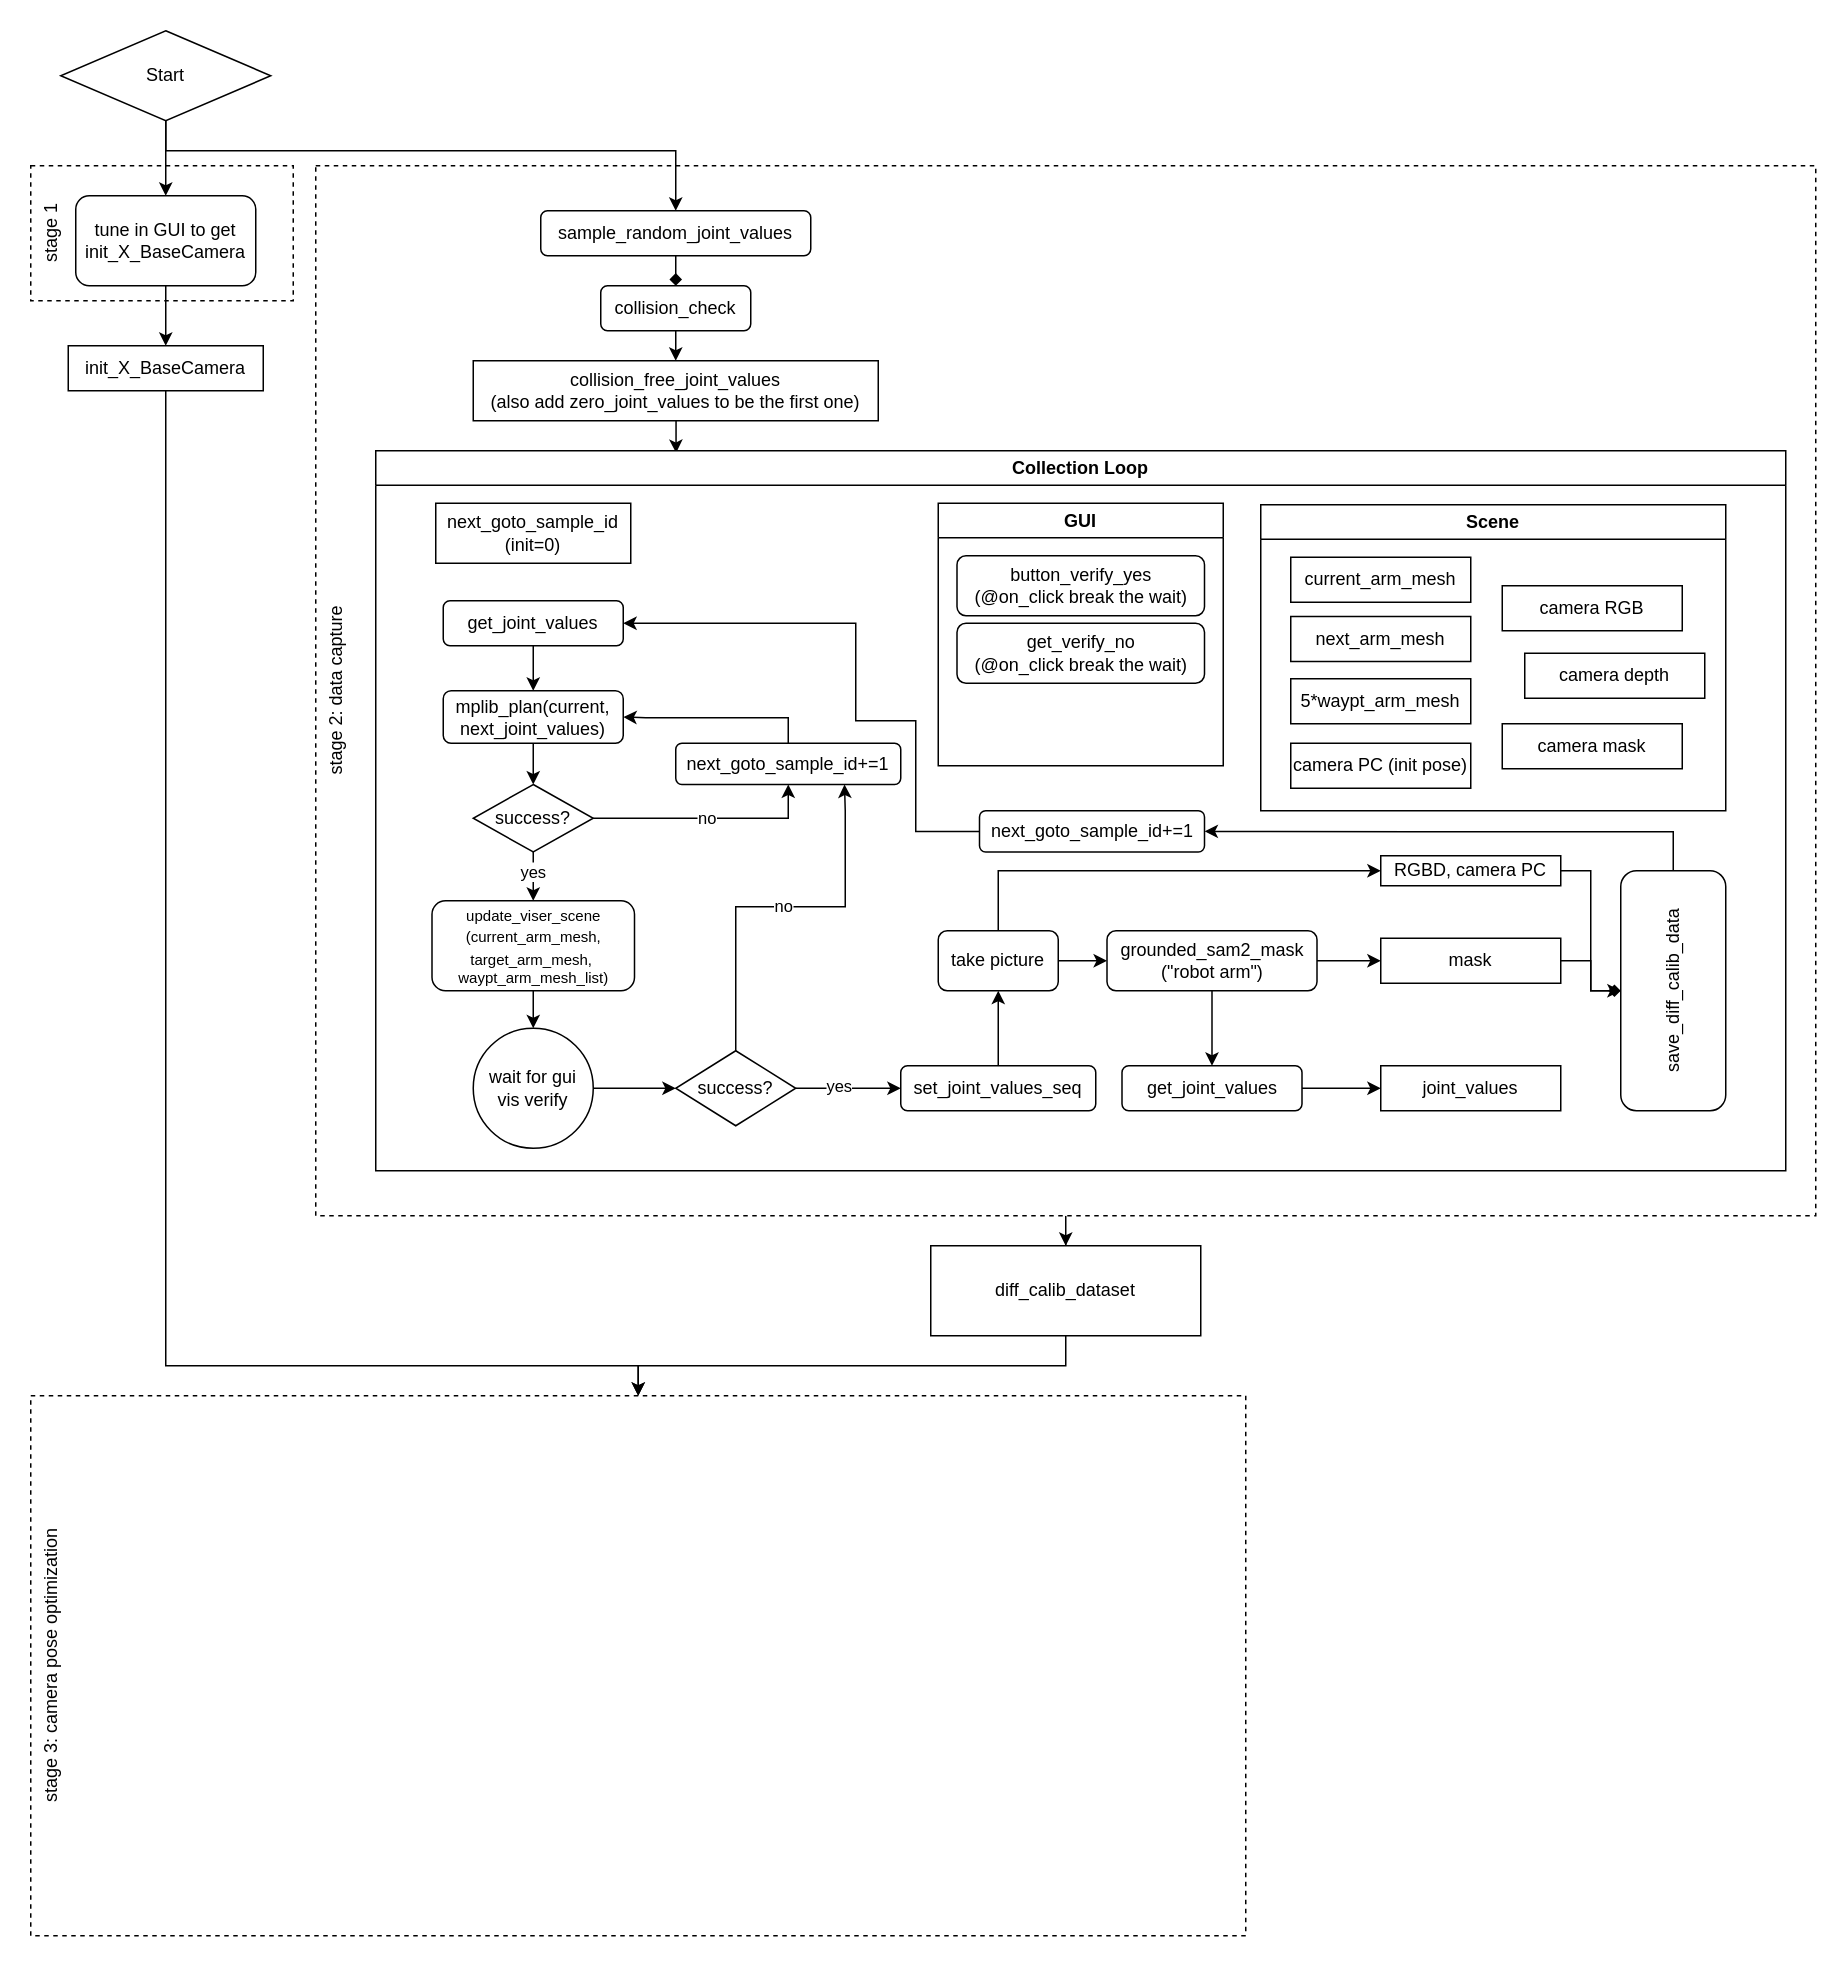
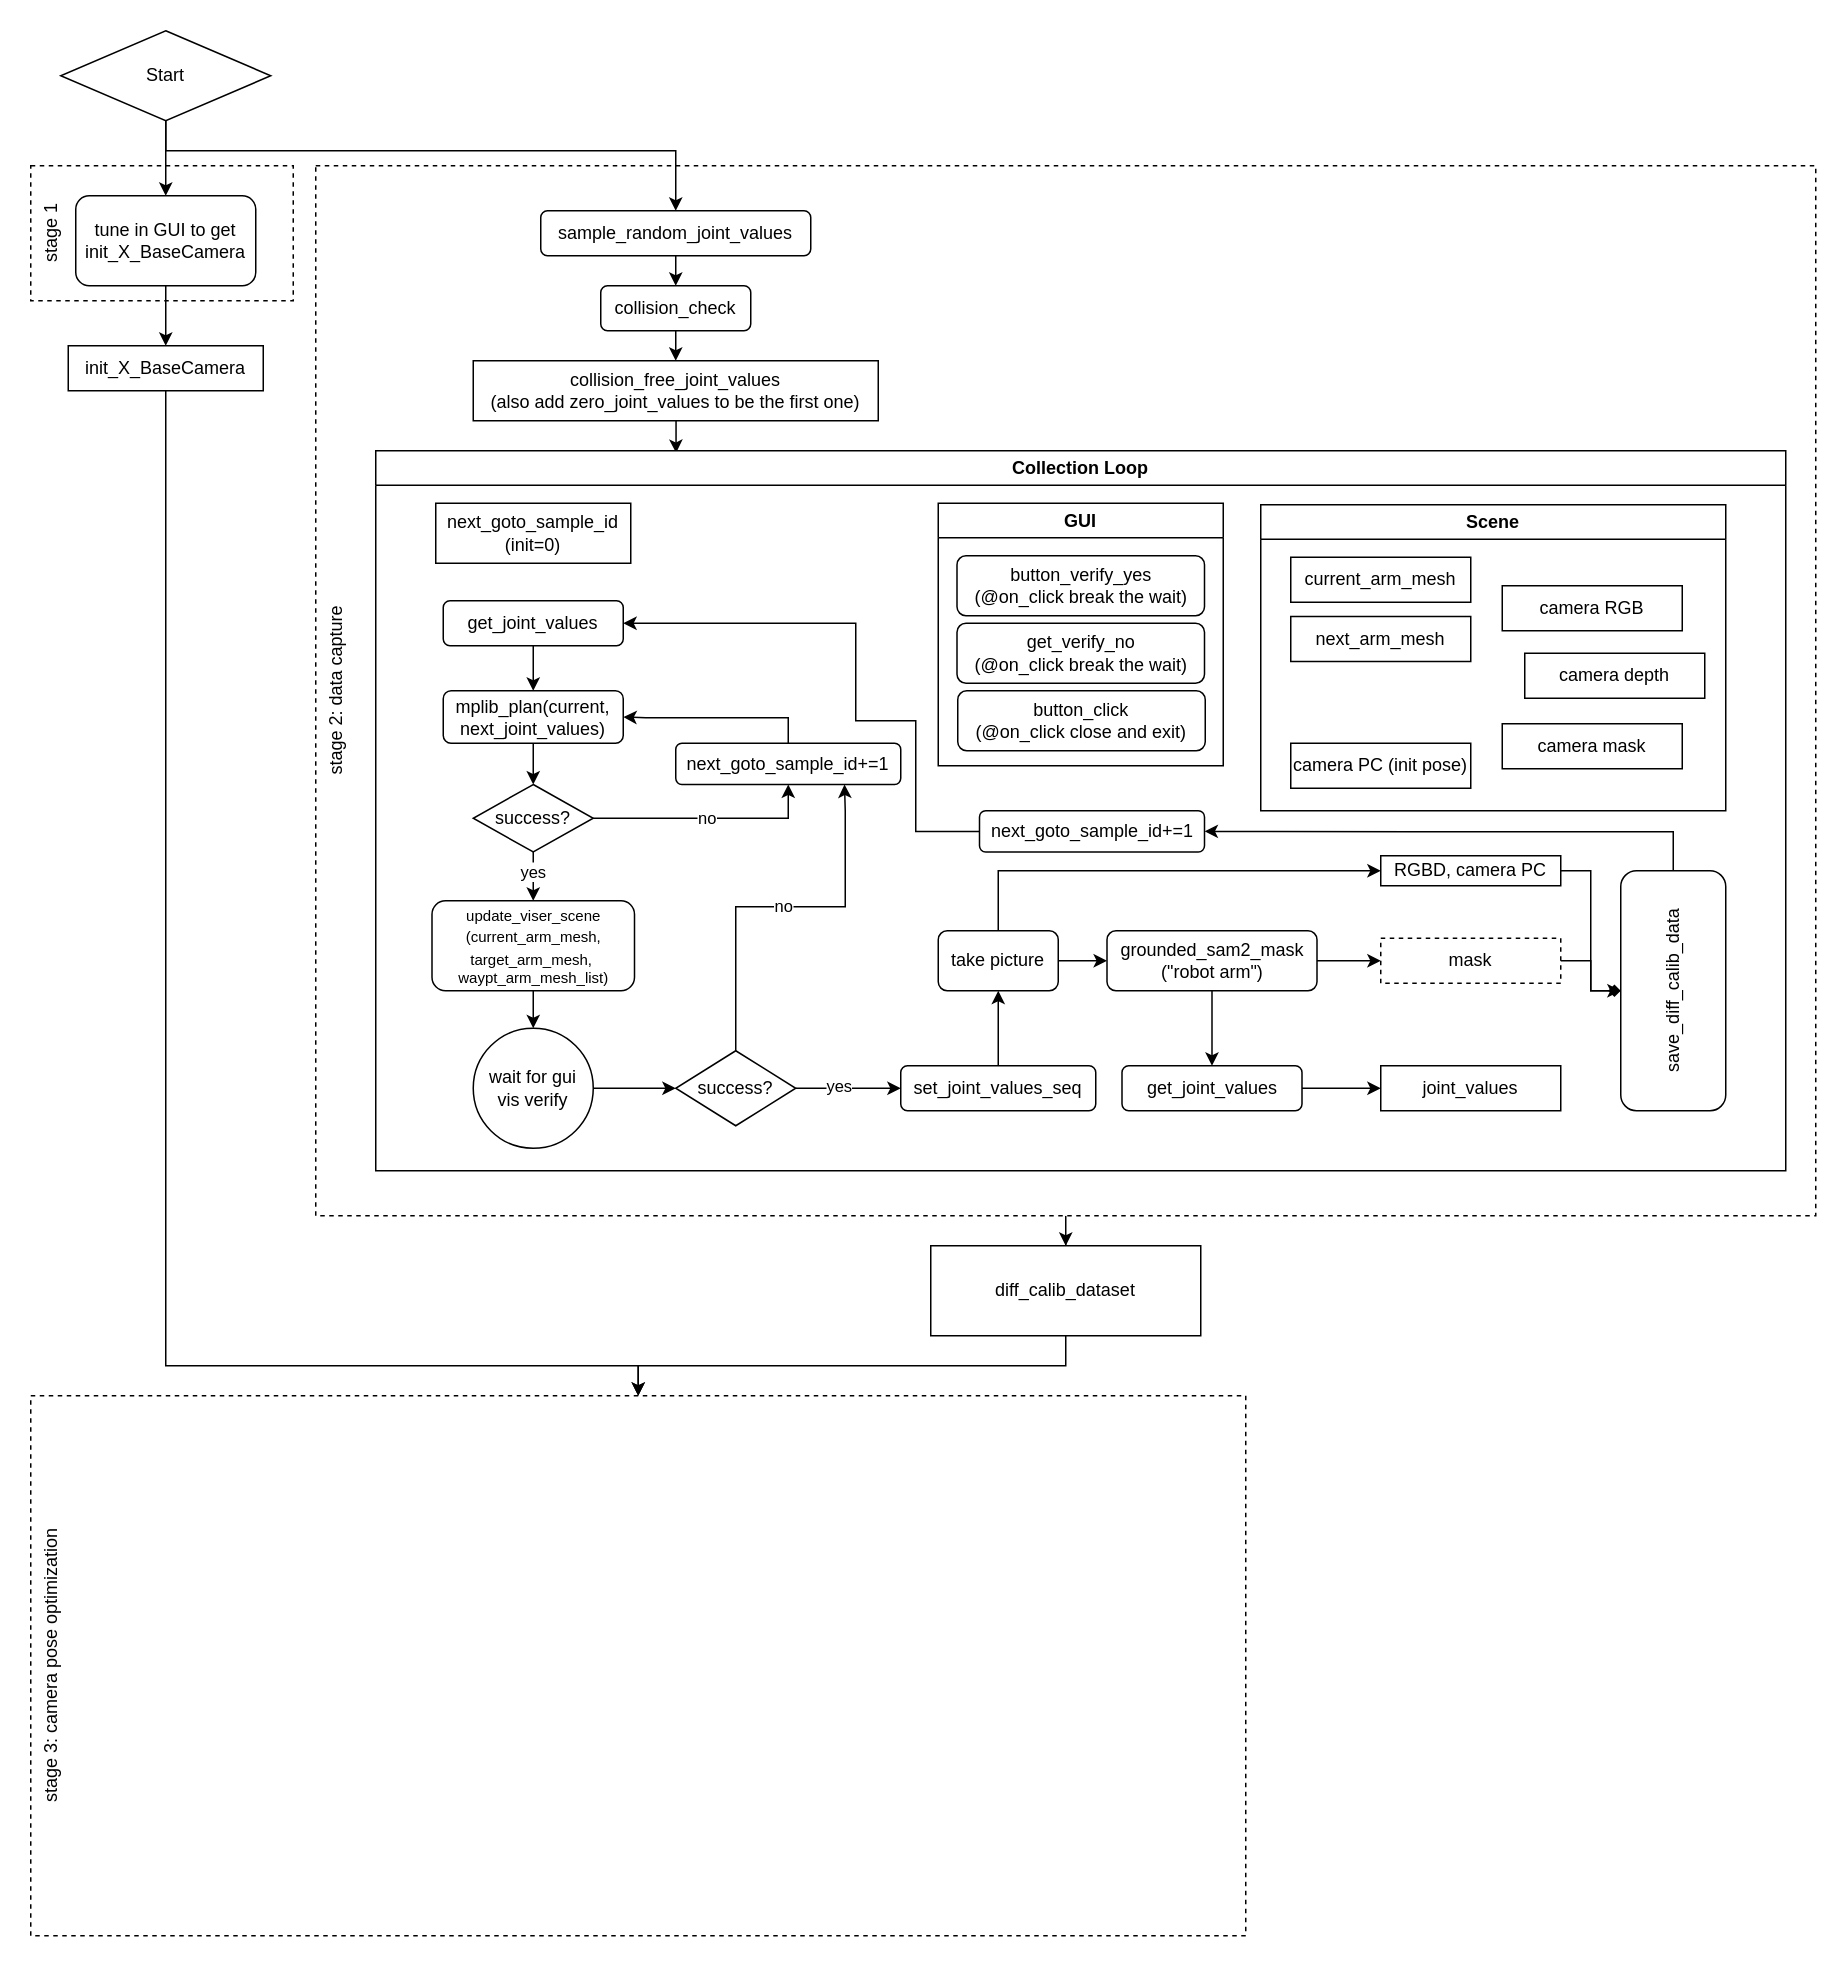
edge "sample_random_joint_values" -> "collision_check": arrowhead diamond -> classic
node "5*waypt_arm_mesh": removed
node "button_click (@on_click close and exit)": added
node "mask": style solid -> dashed
